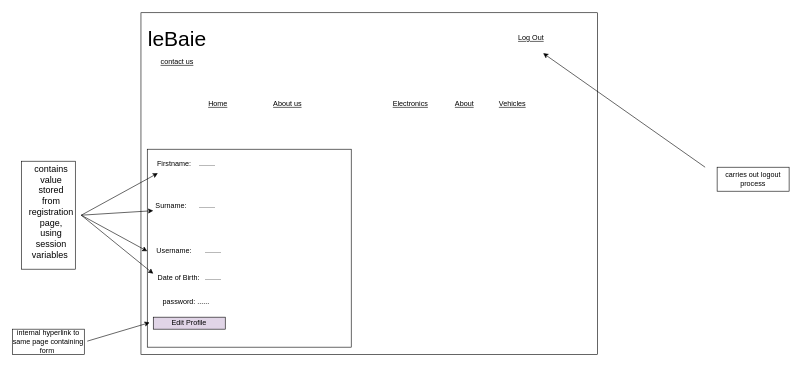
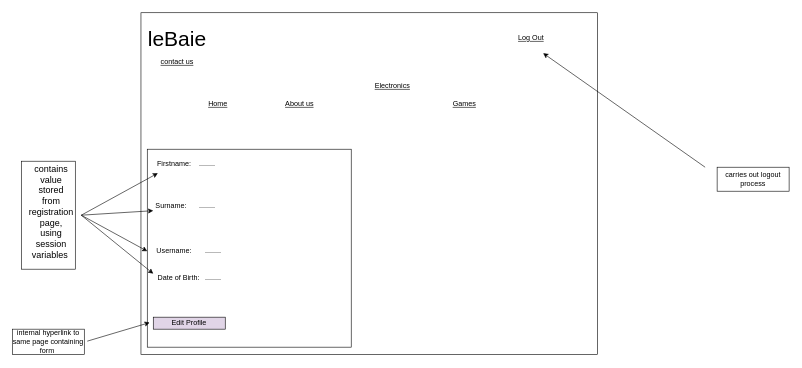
node "About us": moved (288, 104) -> (300, 104)
node "Electronics": moved (411, 104) -> (393, 86)
node "About": label "About" -> "Games"
node "Vehicles": removed
node "password: ......": removed
